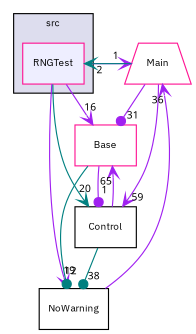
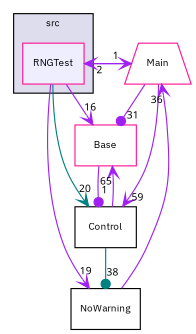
edge "Main" -> "RNGTest": color teal -> purple
edge "Base" -> "NoWarning": removed
